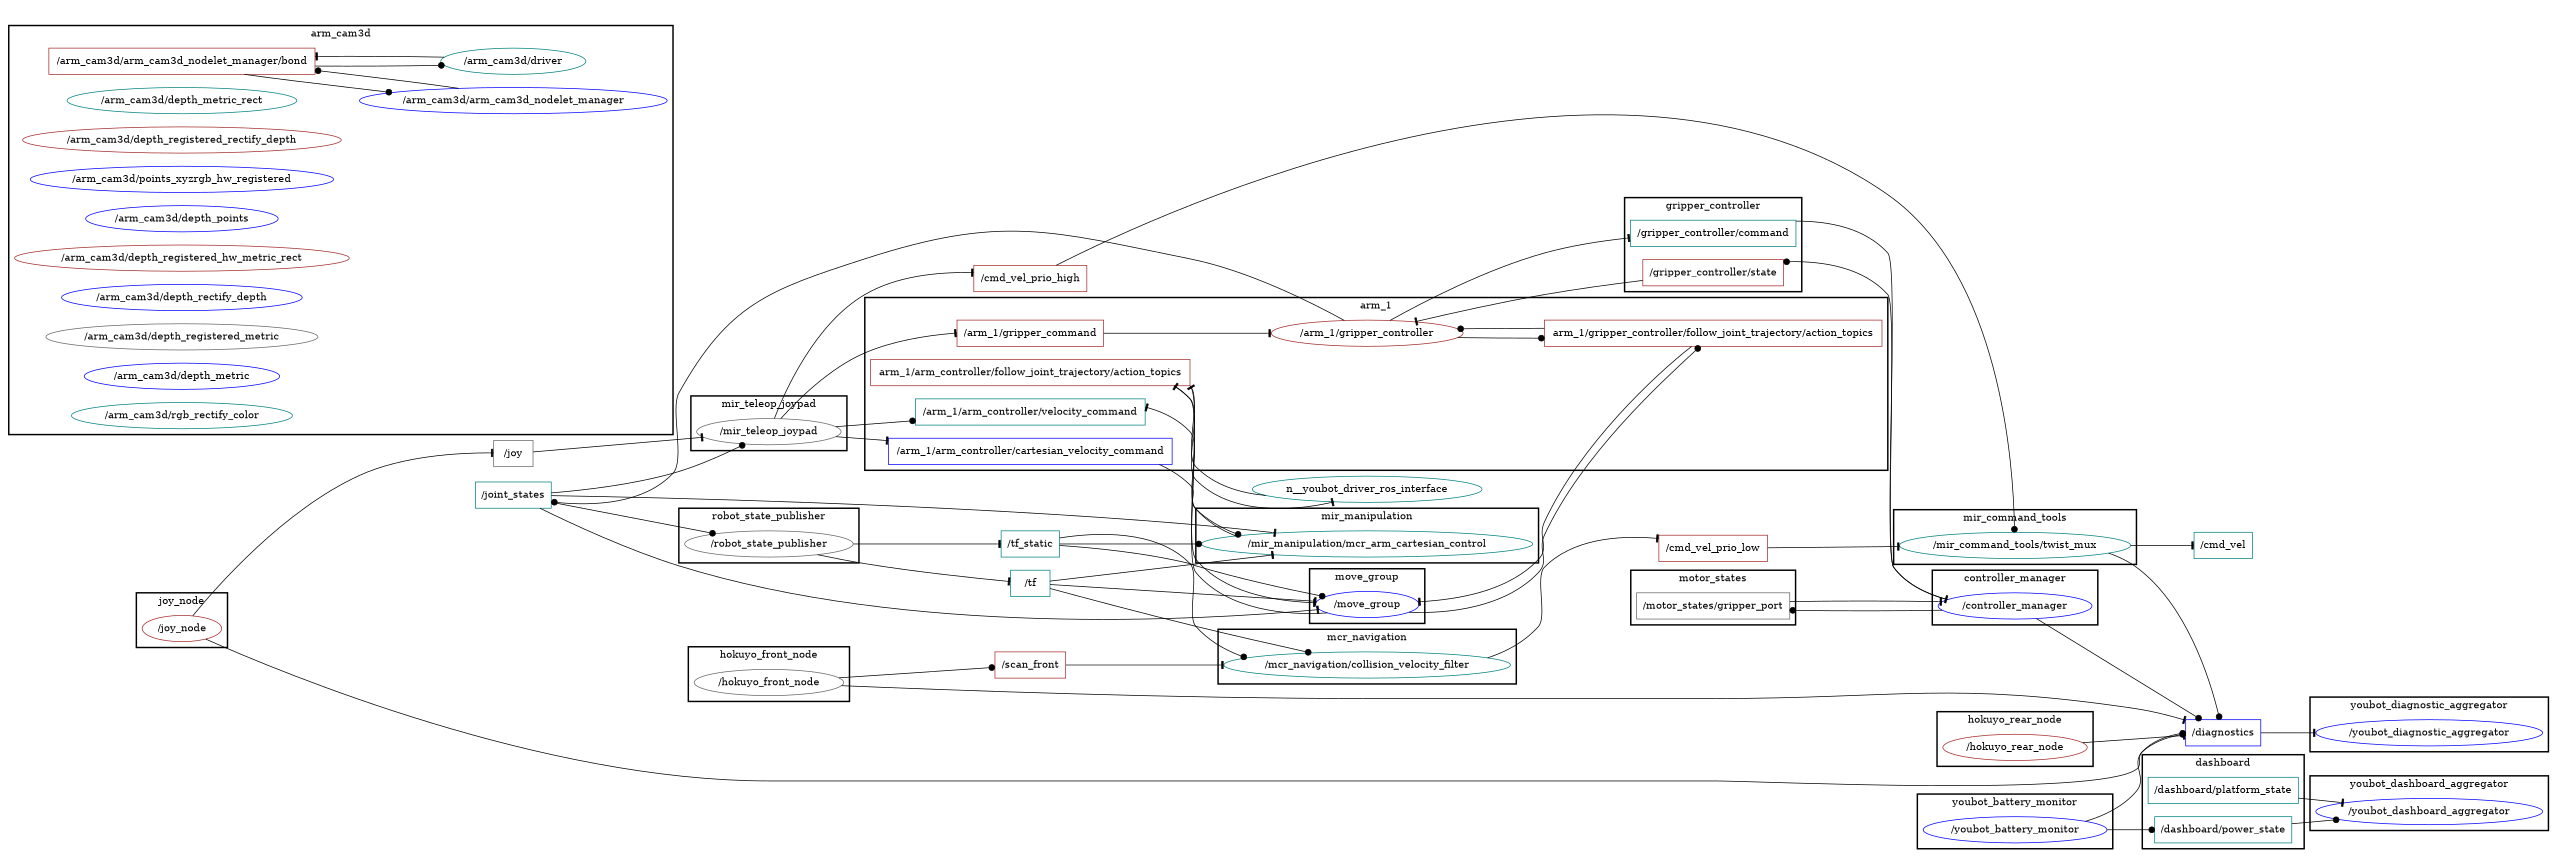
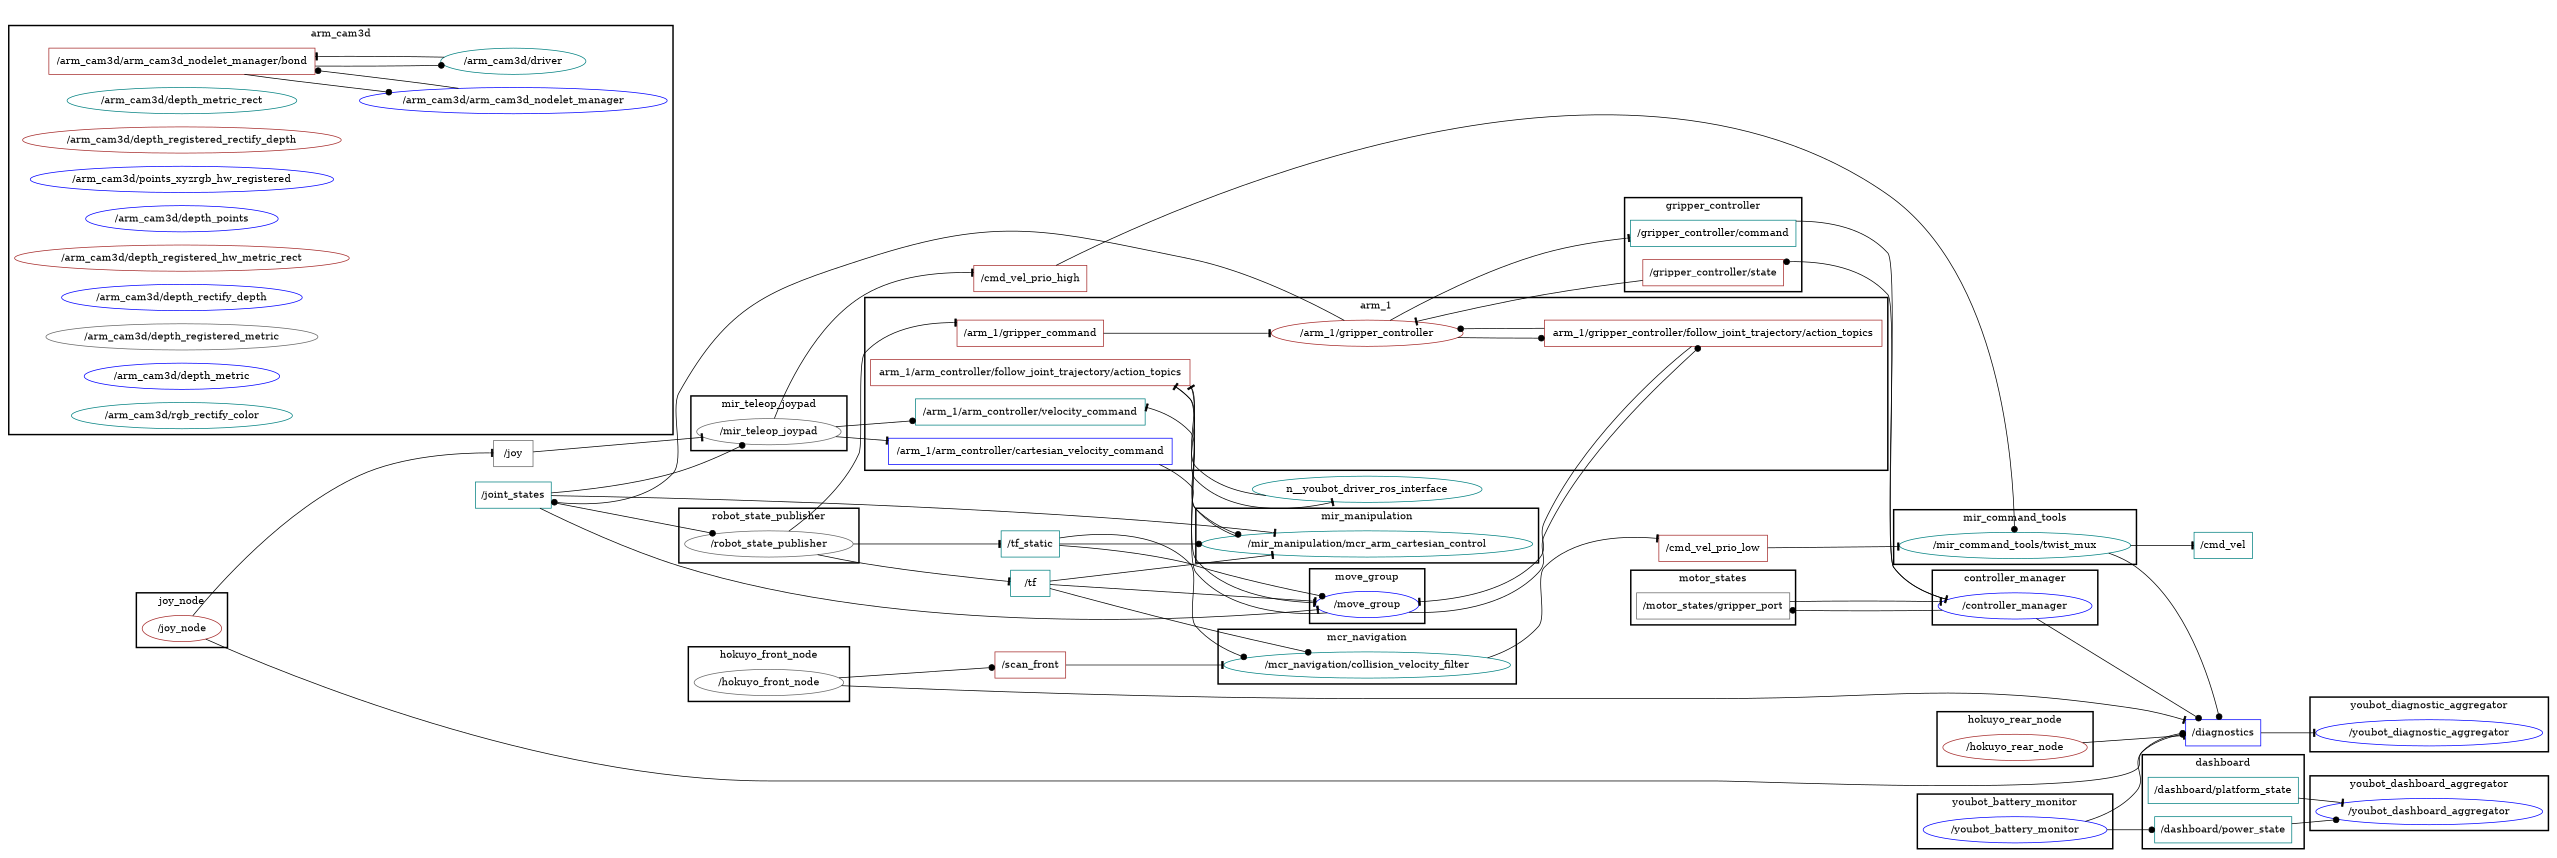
edge "/mir_teleop_joypad" -> "/arm_1/gripper_command": now "/robot_state_publisher" -> "/arm_1/gripper_command"
